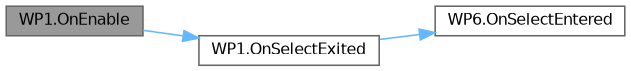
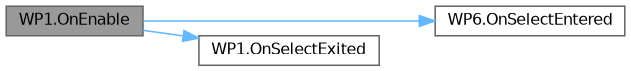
edge "WP1.OnSelectExited" -> "WP6.OnSelectEntered": now "WP1.OnEnable" -> "WP6.OnSelectEntered"
